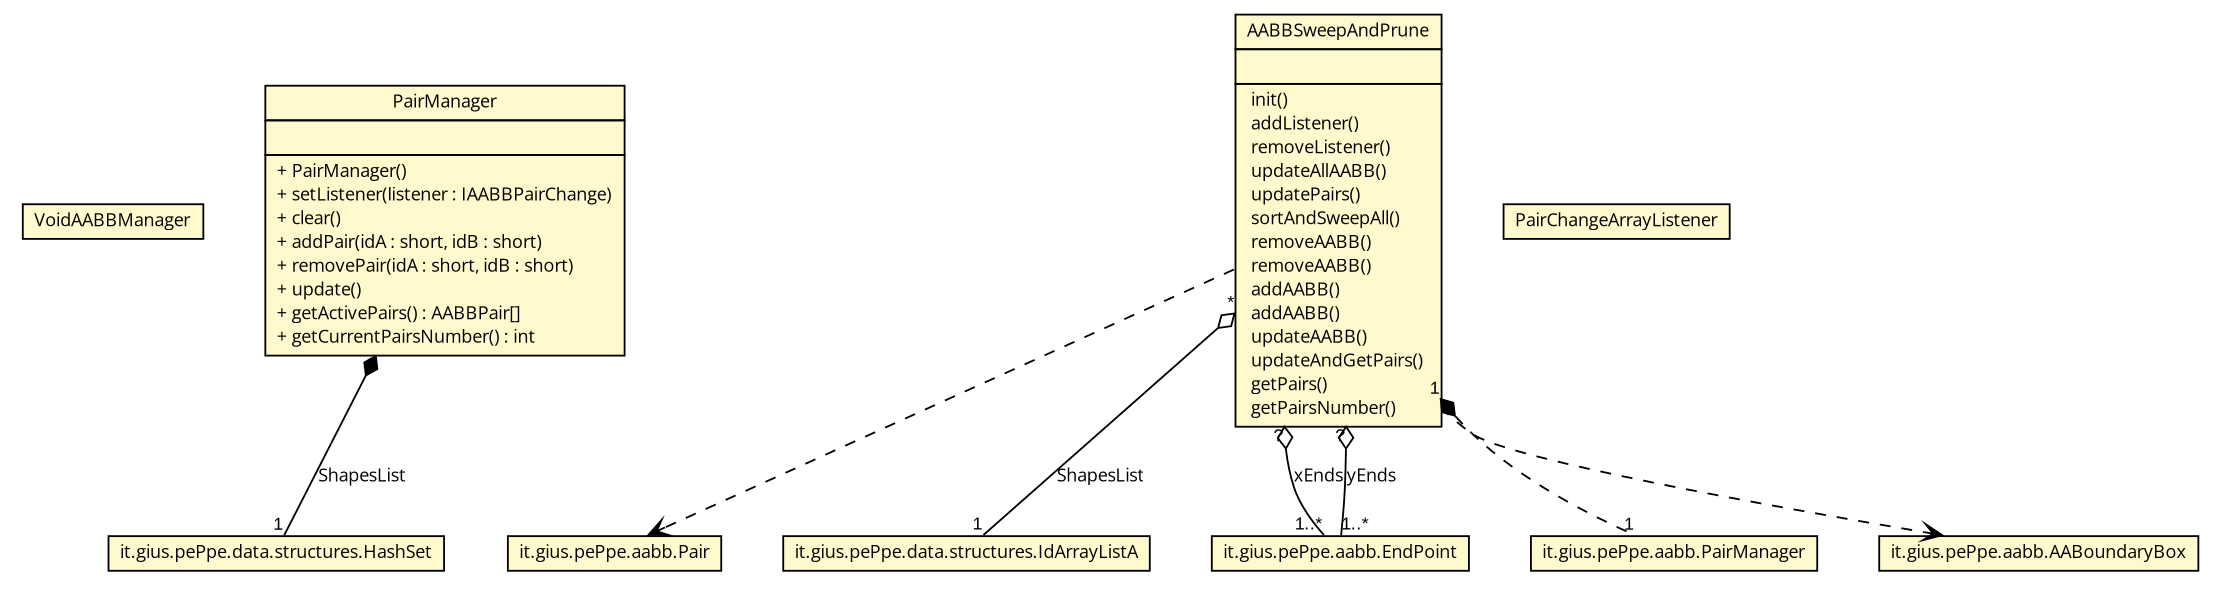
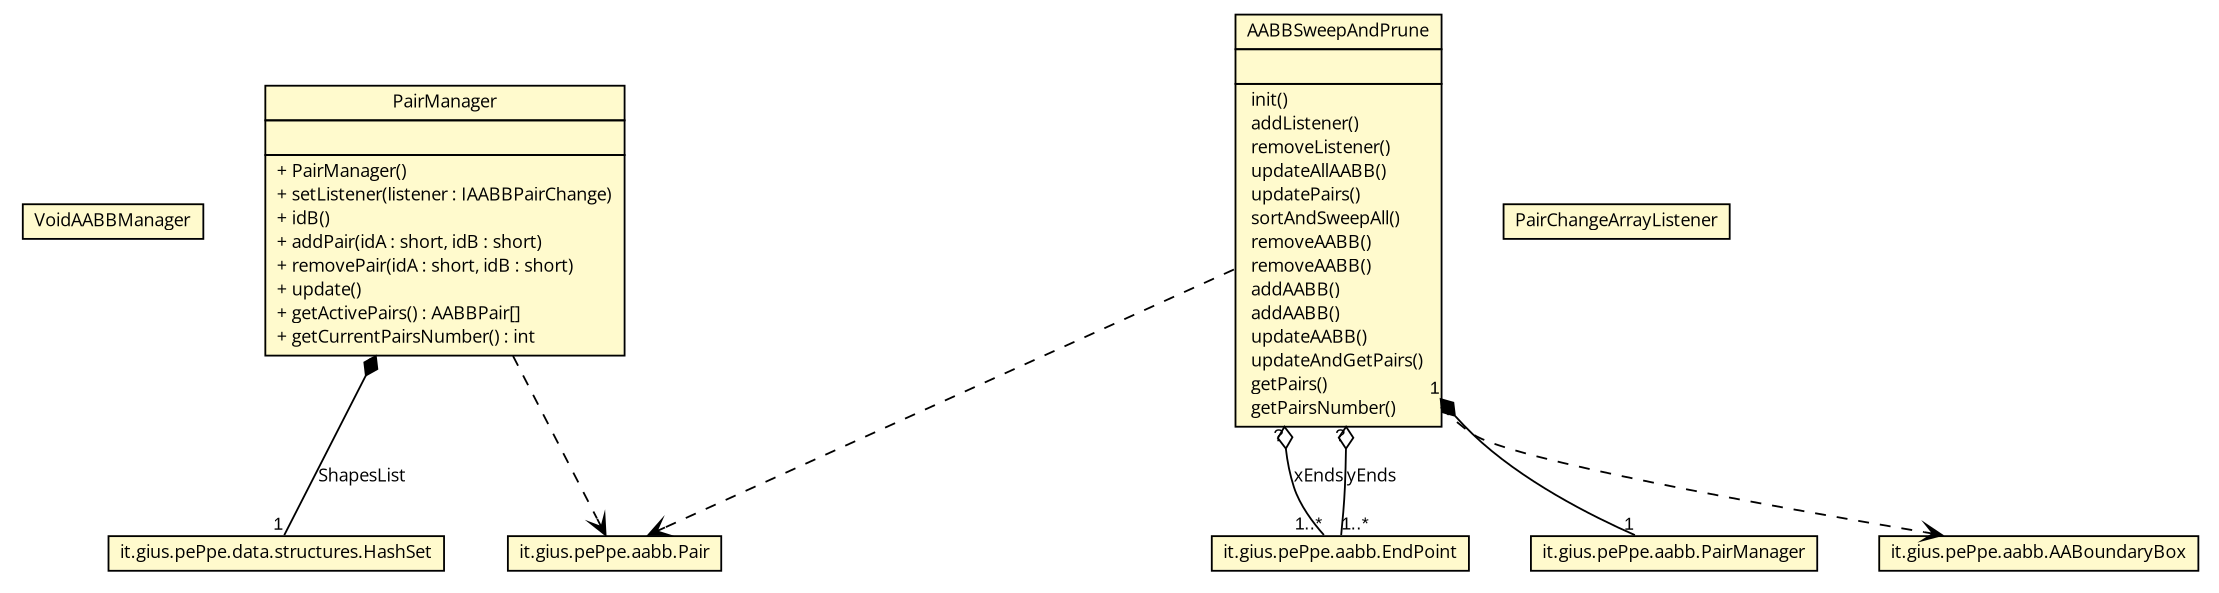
node "PairManager": text "+ clear()" -> "+ idB()"
edge "PairManager" -> "it.gius.pePpe.aabb.Pair": added
edge "AABBSweepAndPrune" -- "it.gius.pePpe.aabb.PairManager": style dashed -> solid
node "it.gius.pePpe.data.structures.IdArrayListA": removed
